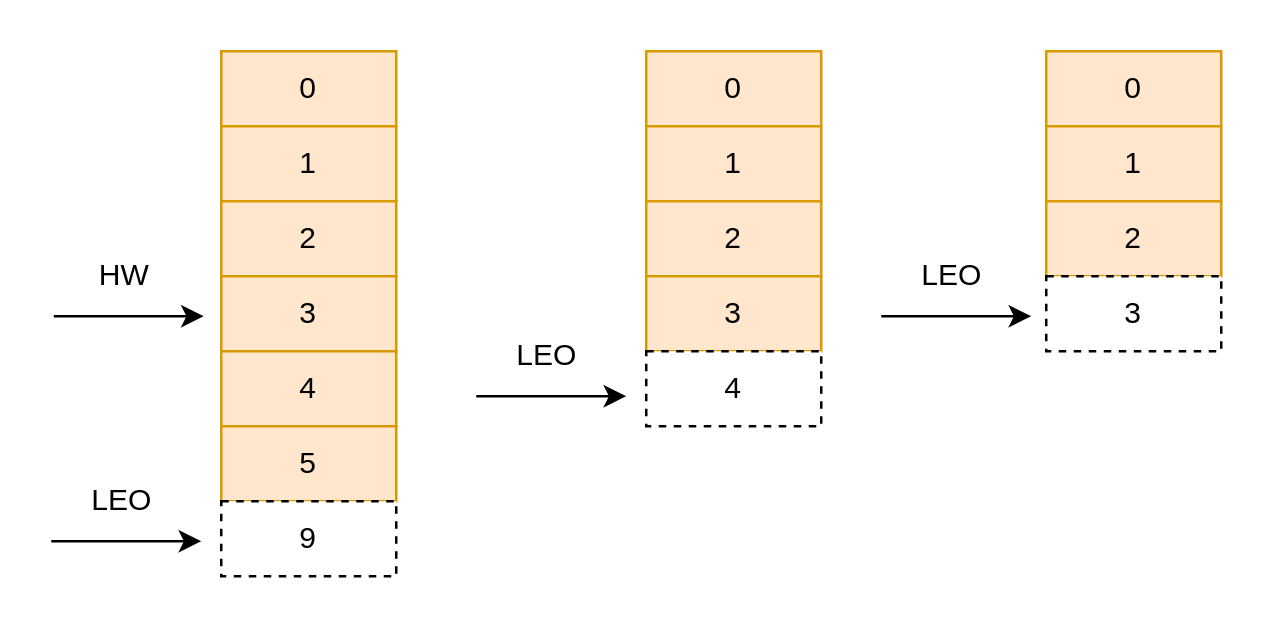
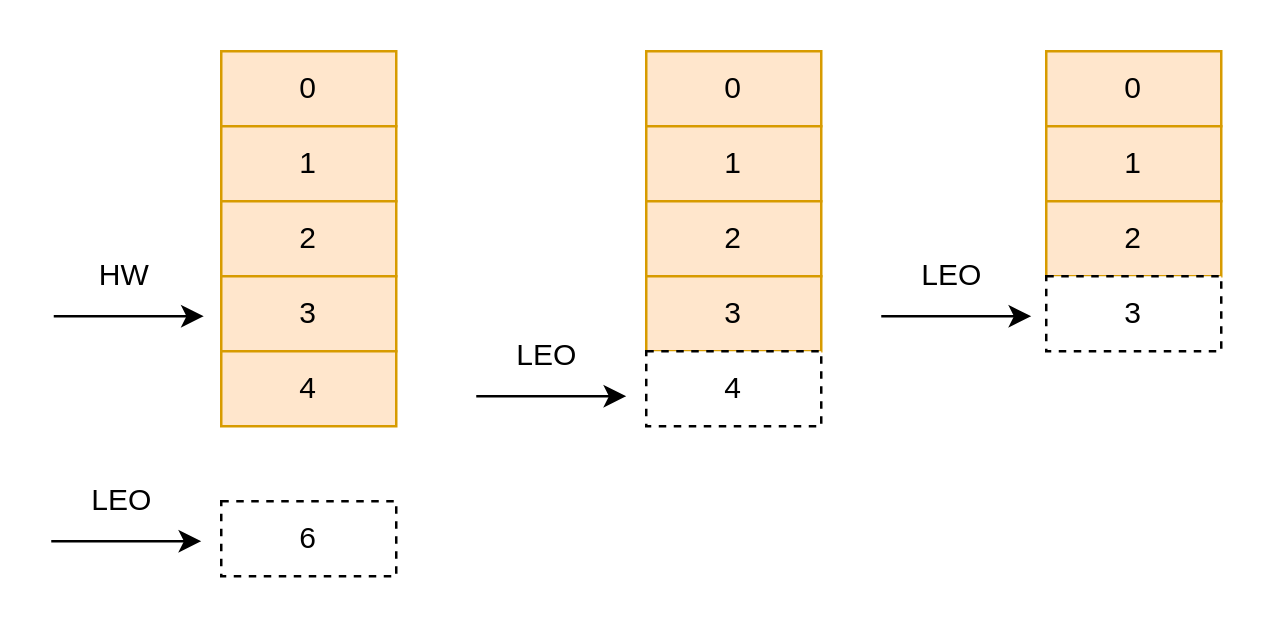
node "5": removed
node "9": label "9" -> "6"
